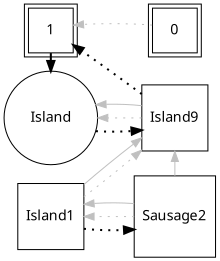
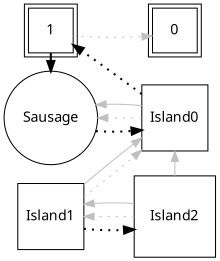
edge "0" -> "1": reversed
node "Island": label "Island" -> "Sausage"
node "Island9": label "Island9" -> "Island0"
node "Sausage2": label "Sausage2" -> "Island2"
